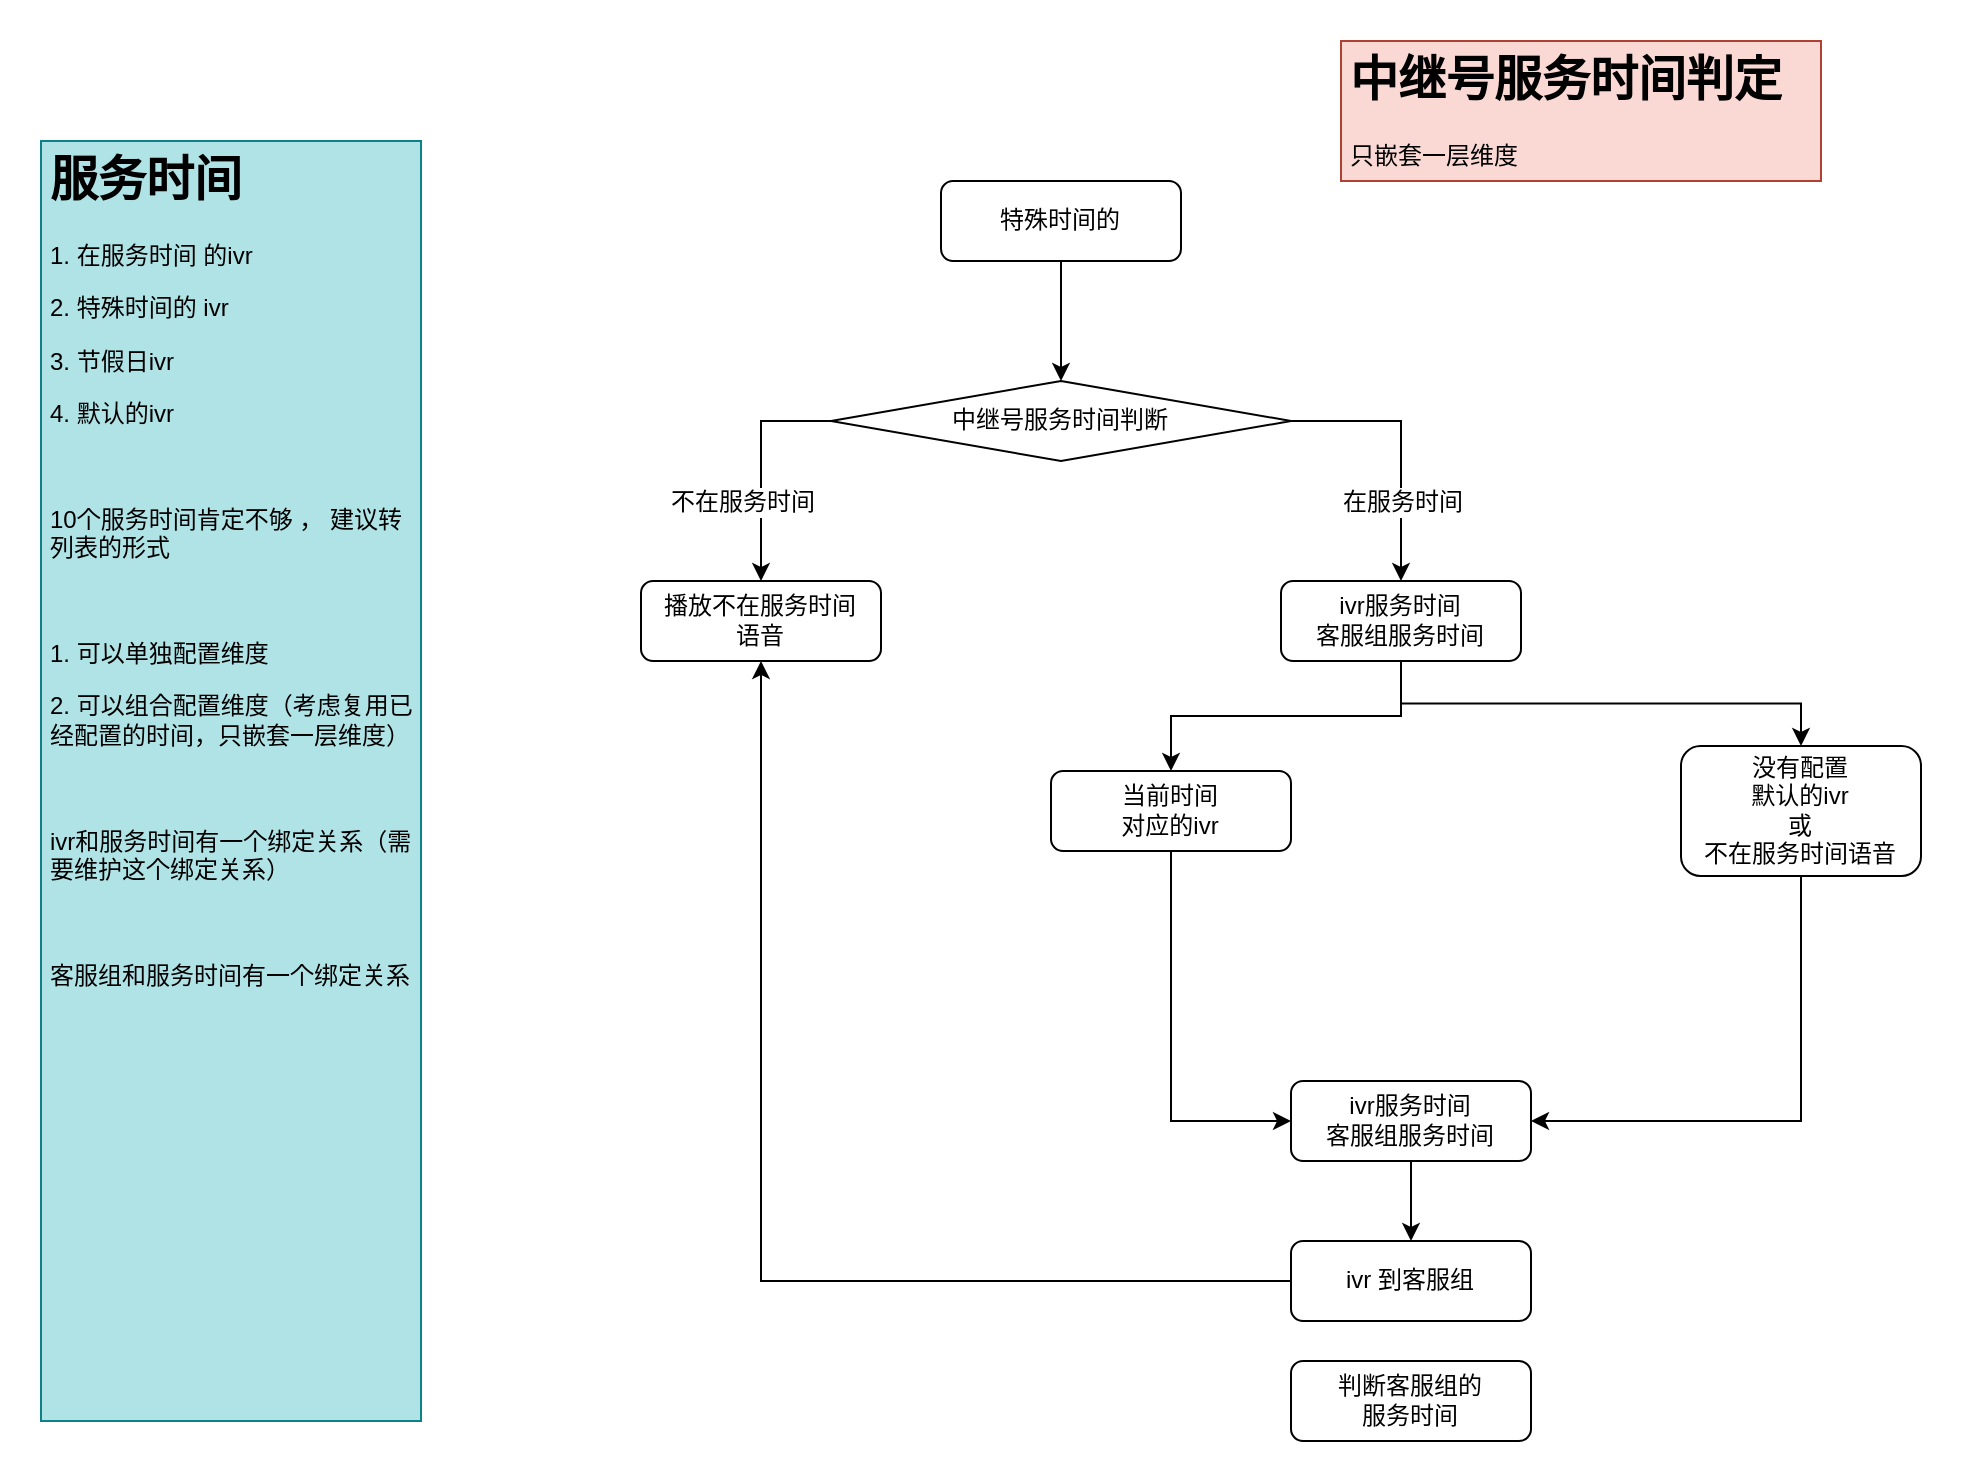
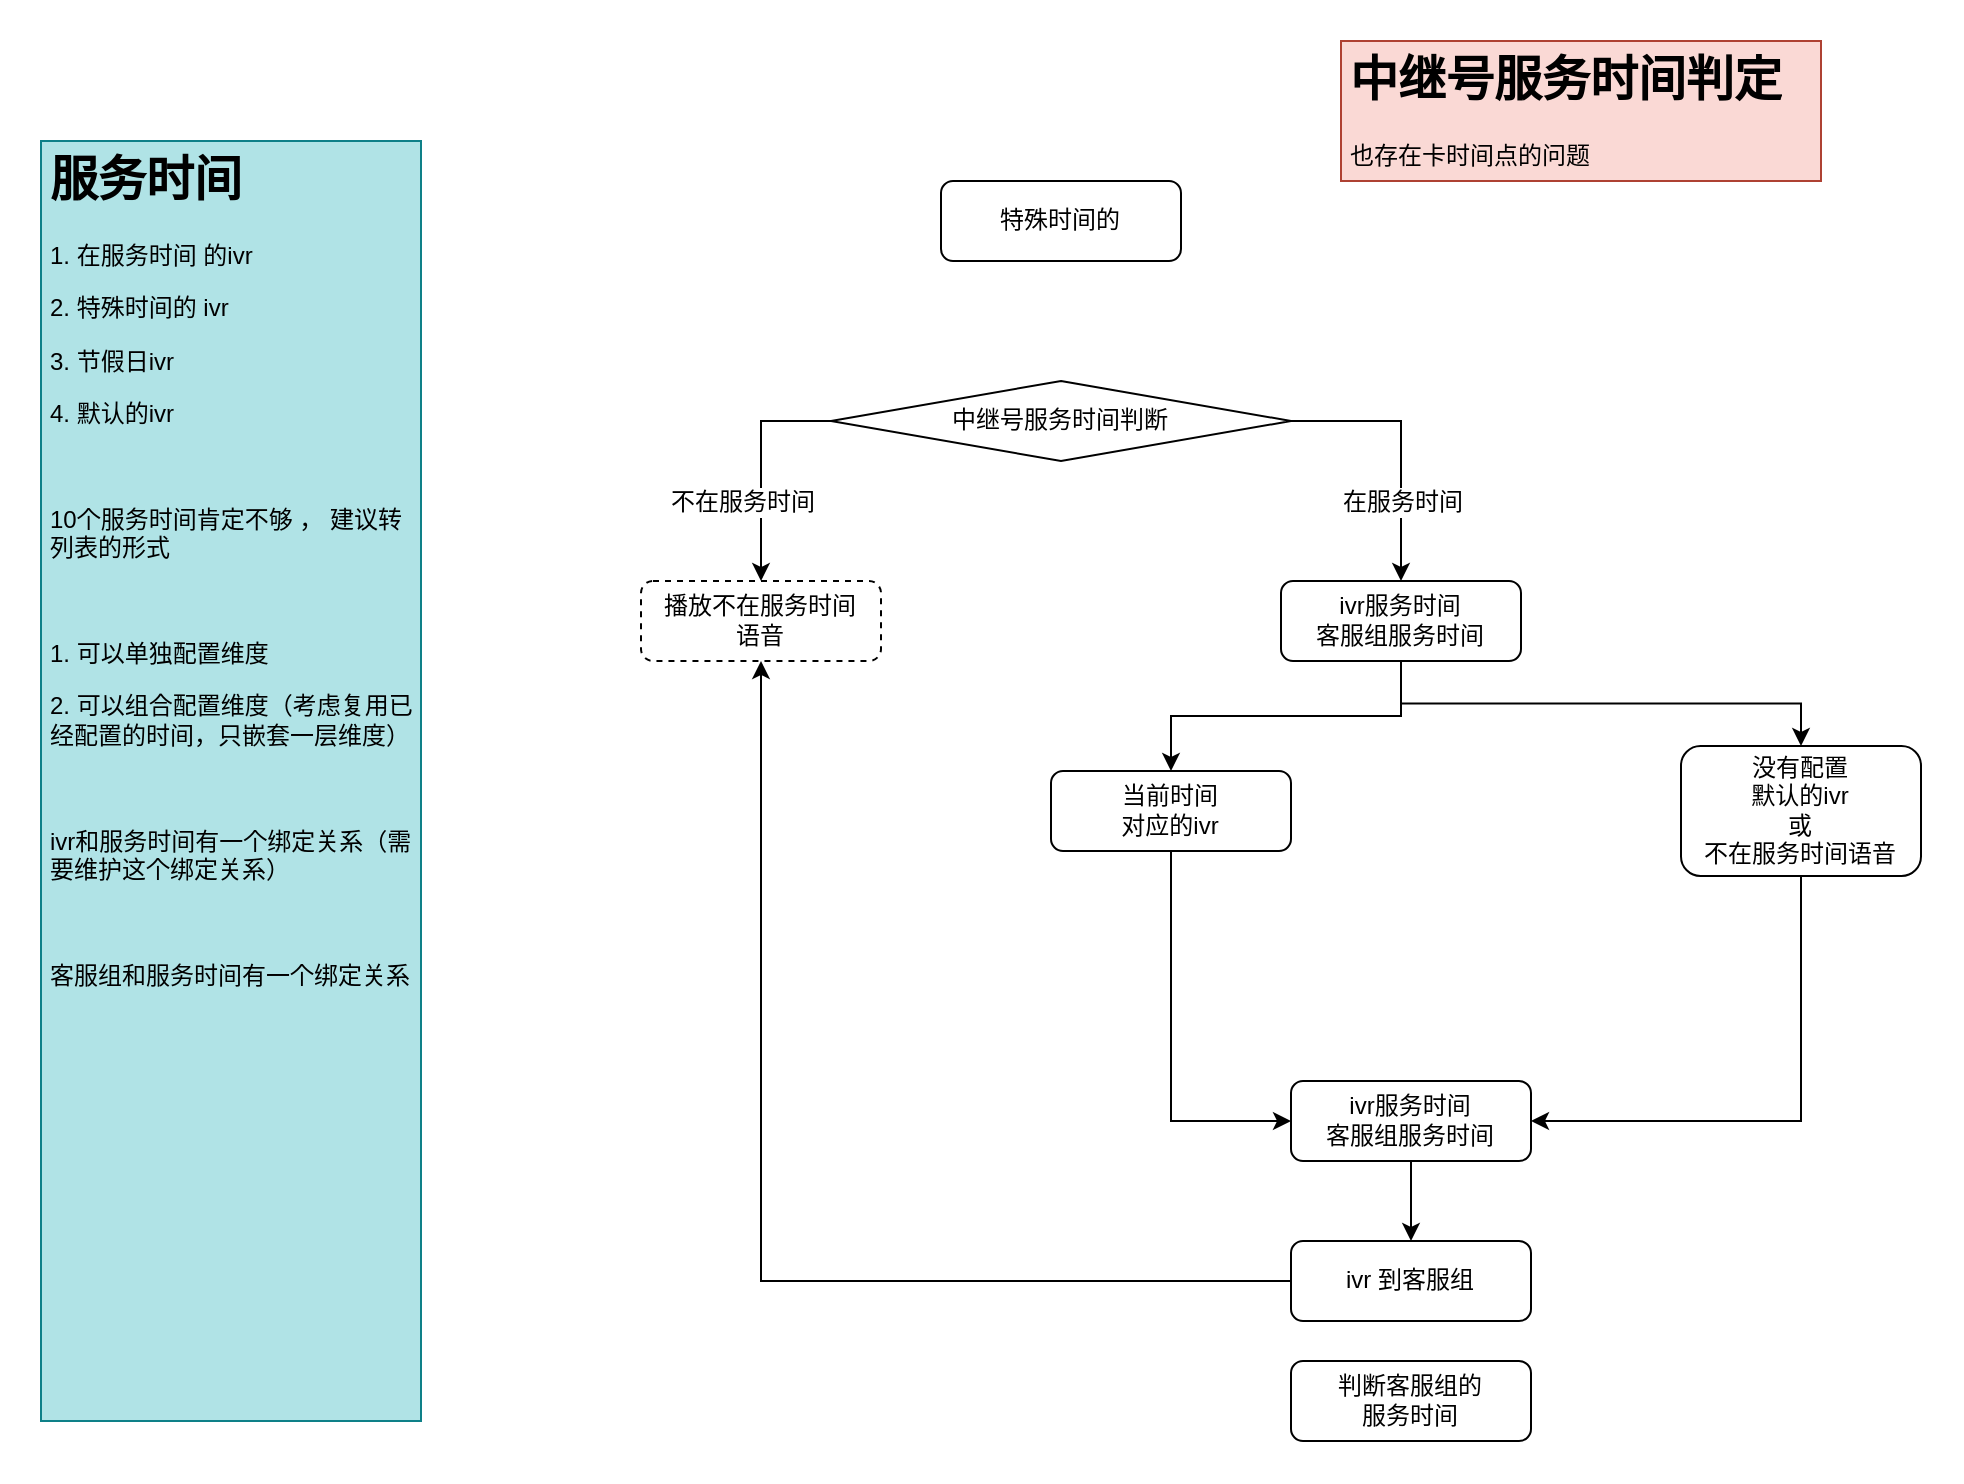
node "中继号服务时间判定只嵌套一层维度": label "中继号服务时间判定只嵌套一层维度" -> "中继号服务时间判定也存在卡时间点的问题"
edge "特殊时间的" -> "中继号服务时间判断": removed
node "播放不在服务时间 语音": style solid -> dashed
